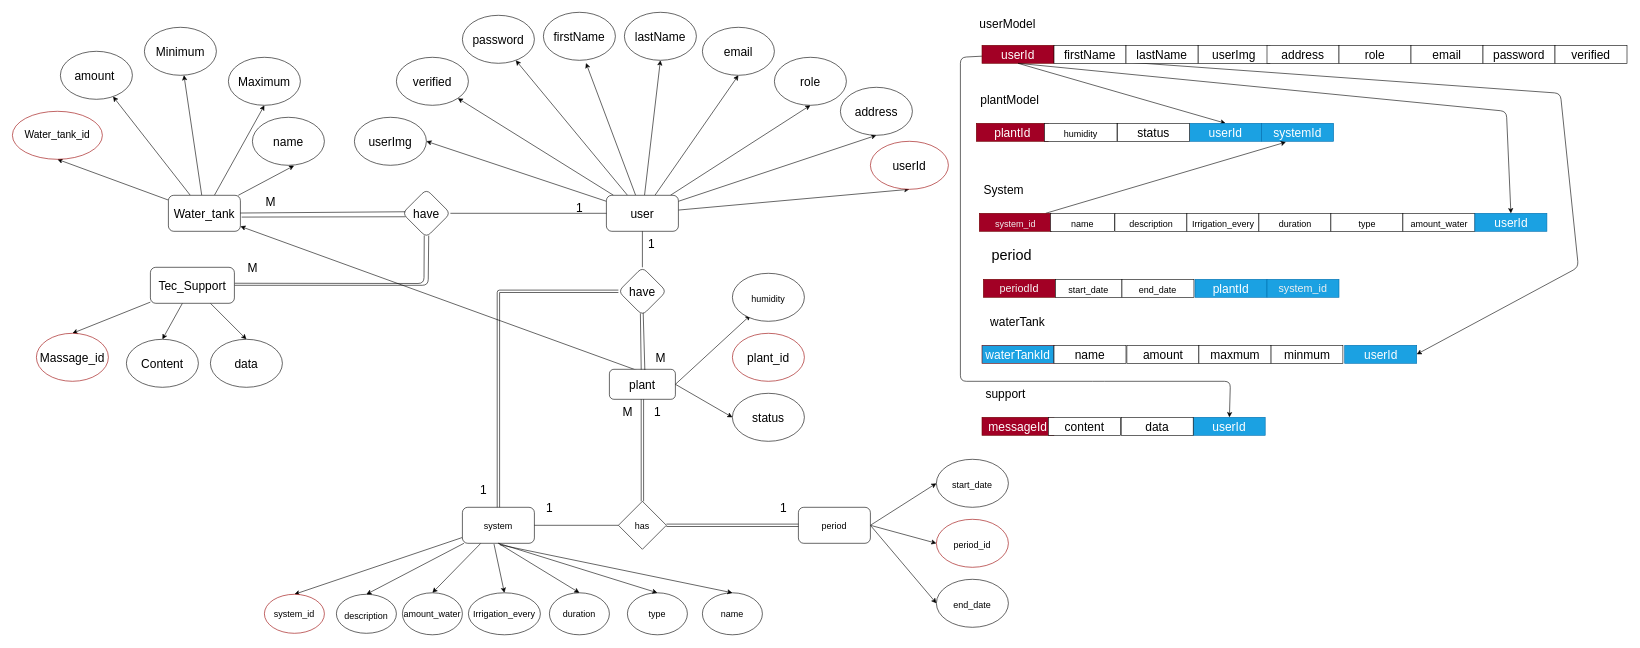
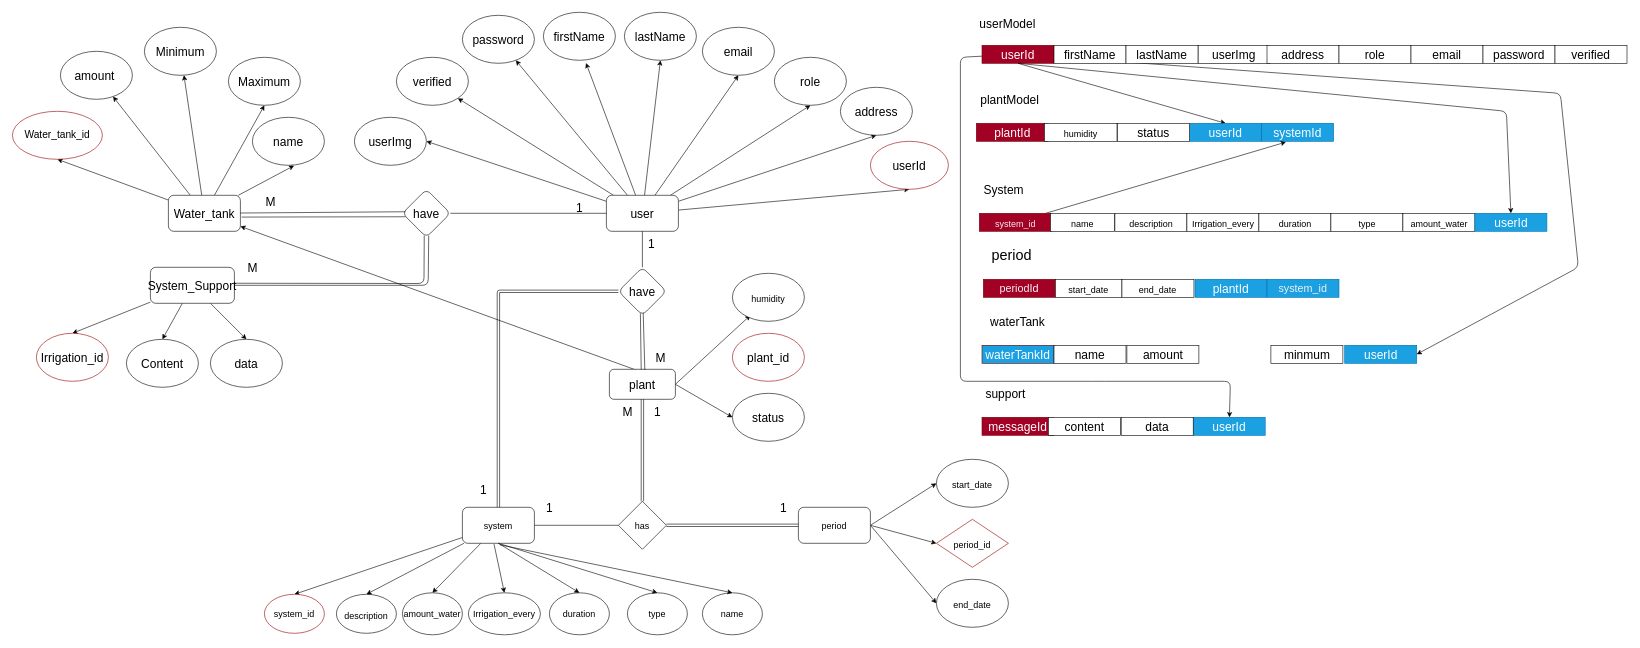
node "Tec_Support": label "Tec_Support" -> "System_Support"
node "maxmum": removed
node "Massage_id": label "Massage_id" -> "Irrigation_id"
node "period_id": shape ellipse -> diamond
